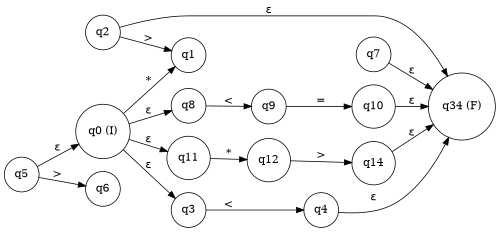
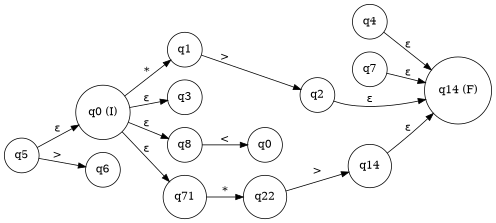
edge "q2" -> "q1": reversed
node "q9": label "q9" -> "q0"
node "q10": removed
node "q34 (F)": label "q34 (F)" -> "q14 (F)"
node "q11": label "q11" -> "q71"
node "q12": label "q12" -> "q22"
edge "q3" -> "q4": removed, label "<"
